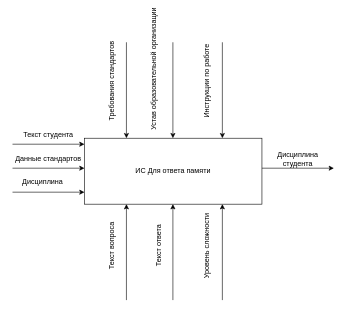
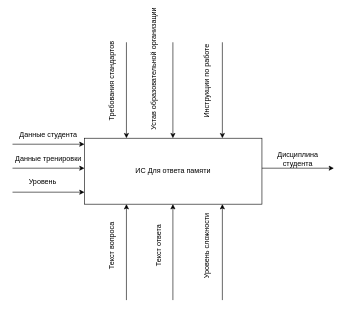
node "Текст студента": label "Текст студента" -> "Данные студента"
node "Данные стандартов": label "Данные стандартов" -> "Данные тренировки"
node "Дисциплина": label "Дисциплина" -> "Уровень"
